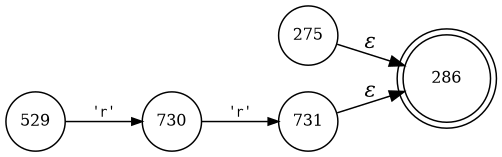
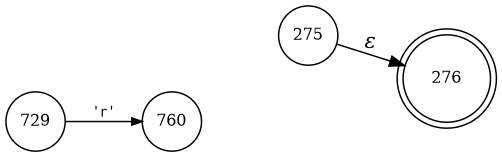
node "286": label "286" -> "276"
node "529": label "529" -> "729"
node "730": label "730" -> "760"
node "731": removed
